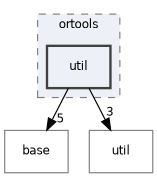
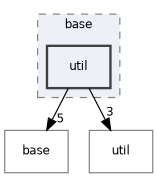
cluster "ortools": label "ortools" -> "base"
